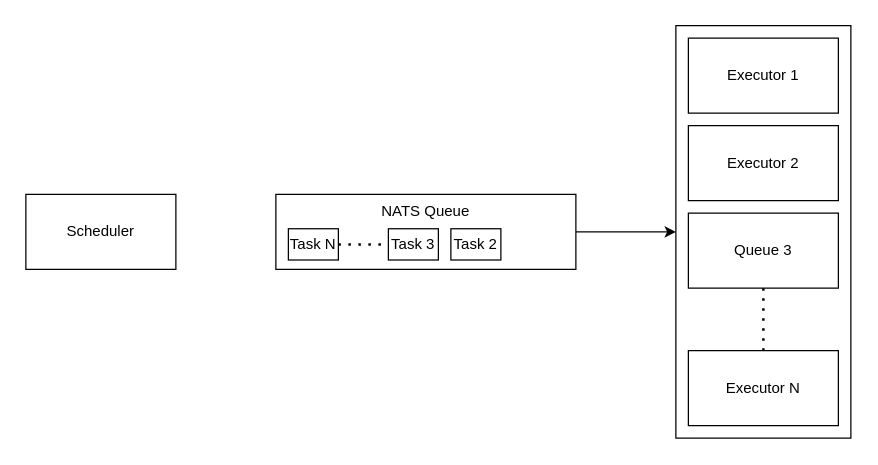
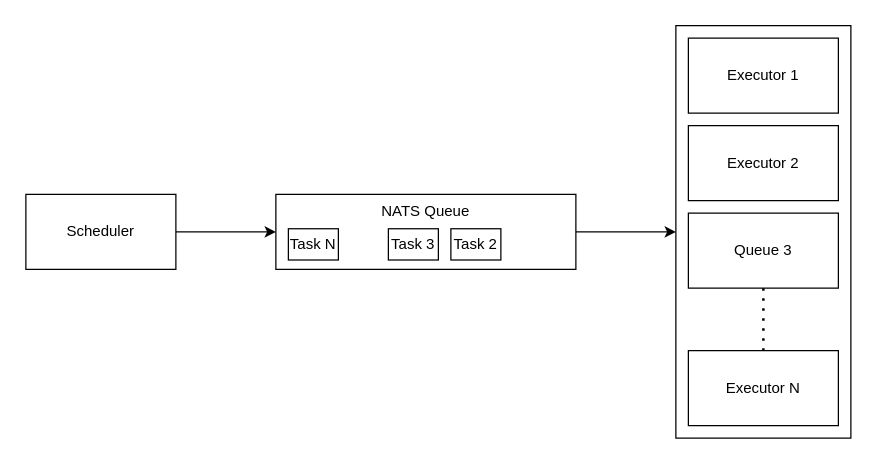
edge "Scheduler" -> "NATS Queue": added
edge "Task N" -- "Task 3": removed
